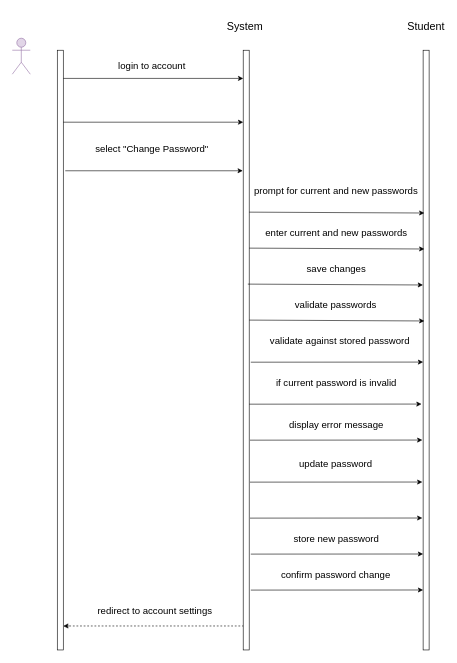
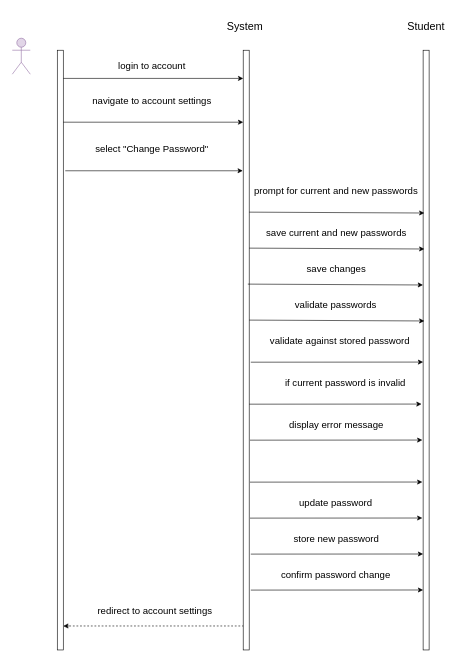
node "navigate to account settings": added
node "enter current and new passwords": label "enter current and new passwords" -> "save current and new passwords"
node "if current password is invalid": moved (336, 383) -> (345, 383)
node "update password": moved (336, 464) -> (336, 503)
